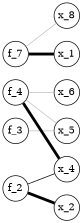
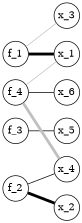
node "x_8": label "x_8" -> "x_3"
node "f_7": label "f_7" -> "f_1"
edge "f_4" -- "x_6": color gray -> black
edge "f_4" -- "x_5": now "f_4" -- "x_1"
edge "f_4" -- "x_4": color black -> gray
edge "f_3" -- "x_5": color gray -> black
